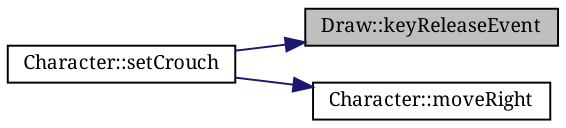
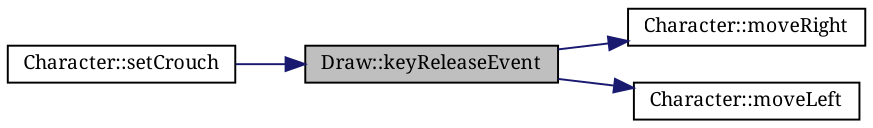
edge "Character::setCrouch" -> "Character::moveRight": now "Draw::keyReleaseEvent" -> "Character::moveRight"
node "Character::moveLeft": added
